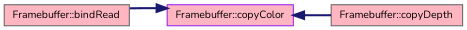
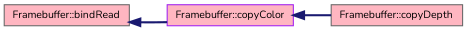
edge "Framebuffer::bindRead" -> "Framebuffer::copyColor": reversed
